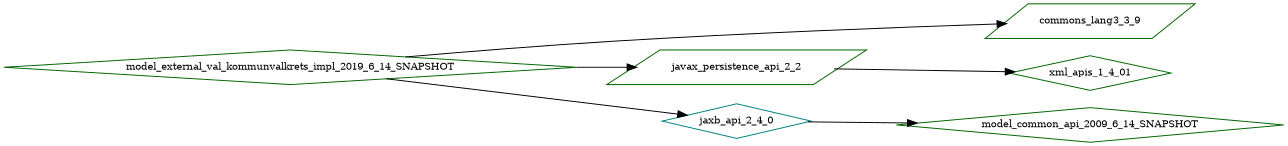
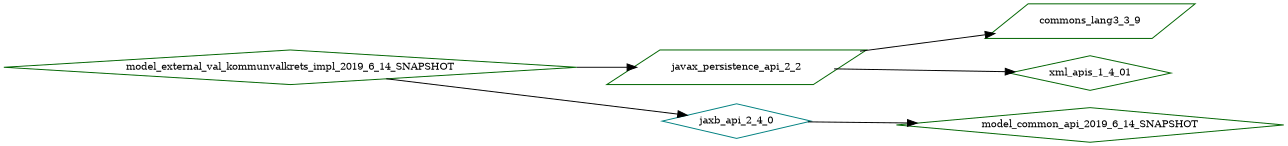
edge "model_external_val_kommunvalkrets_impl_2019_6_14_SNAPSHOT" -> "commons_lang3_3_9": now "javax_persistence_api_2_2" -> "commons_lang3_3_9"
node "model_common_api_2009_6_14_SNAPSHOT": label "model_common_api_2009_6_14_SNAPSHOT" -> "model_common_api_2019_6_14_SNAPSHOT"
